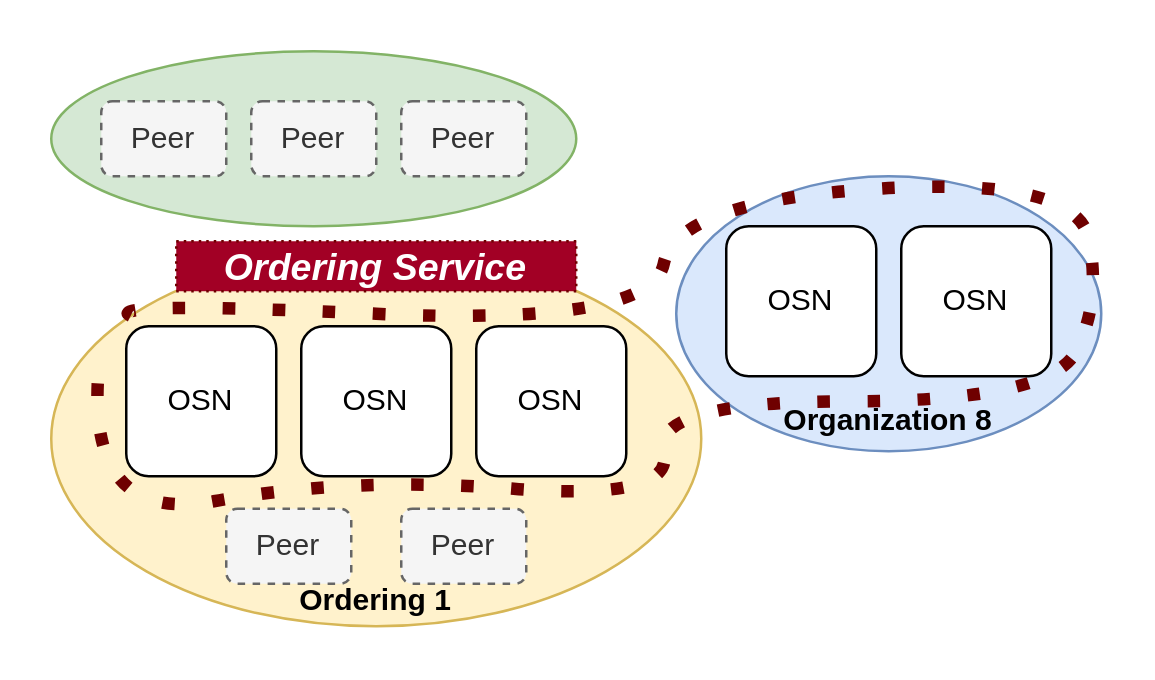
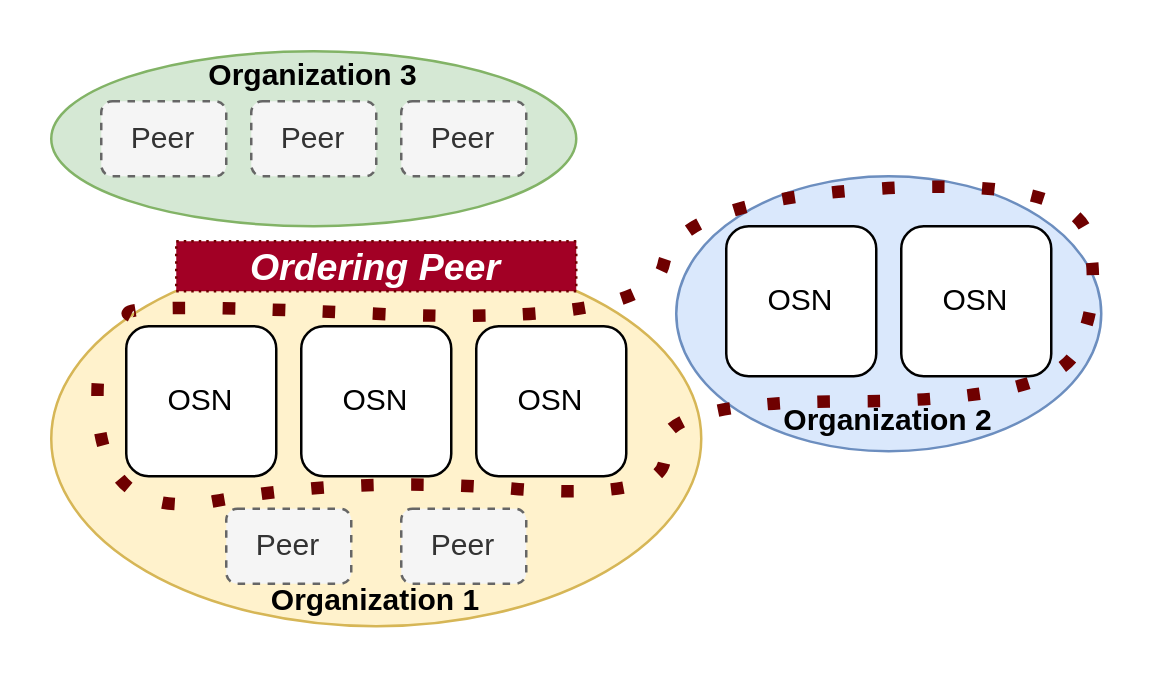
node "Organization 3": added
node "Ordering Service": label "Ordering Service" -> "Ordering Peer"
node "Organization 8": label "Organization 8" -> "Organization 2"
node "Ordering 1": label "Ordering 1" -> "Organization 1"
